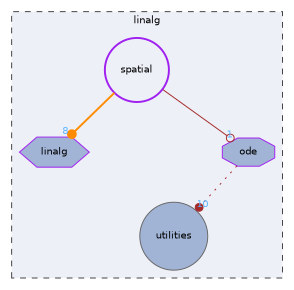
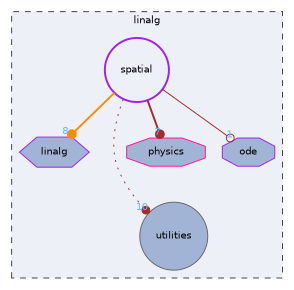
node "physics": added
edge "ode" -> "utilities": now "spatial" -> "utilities"
